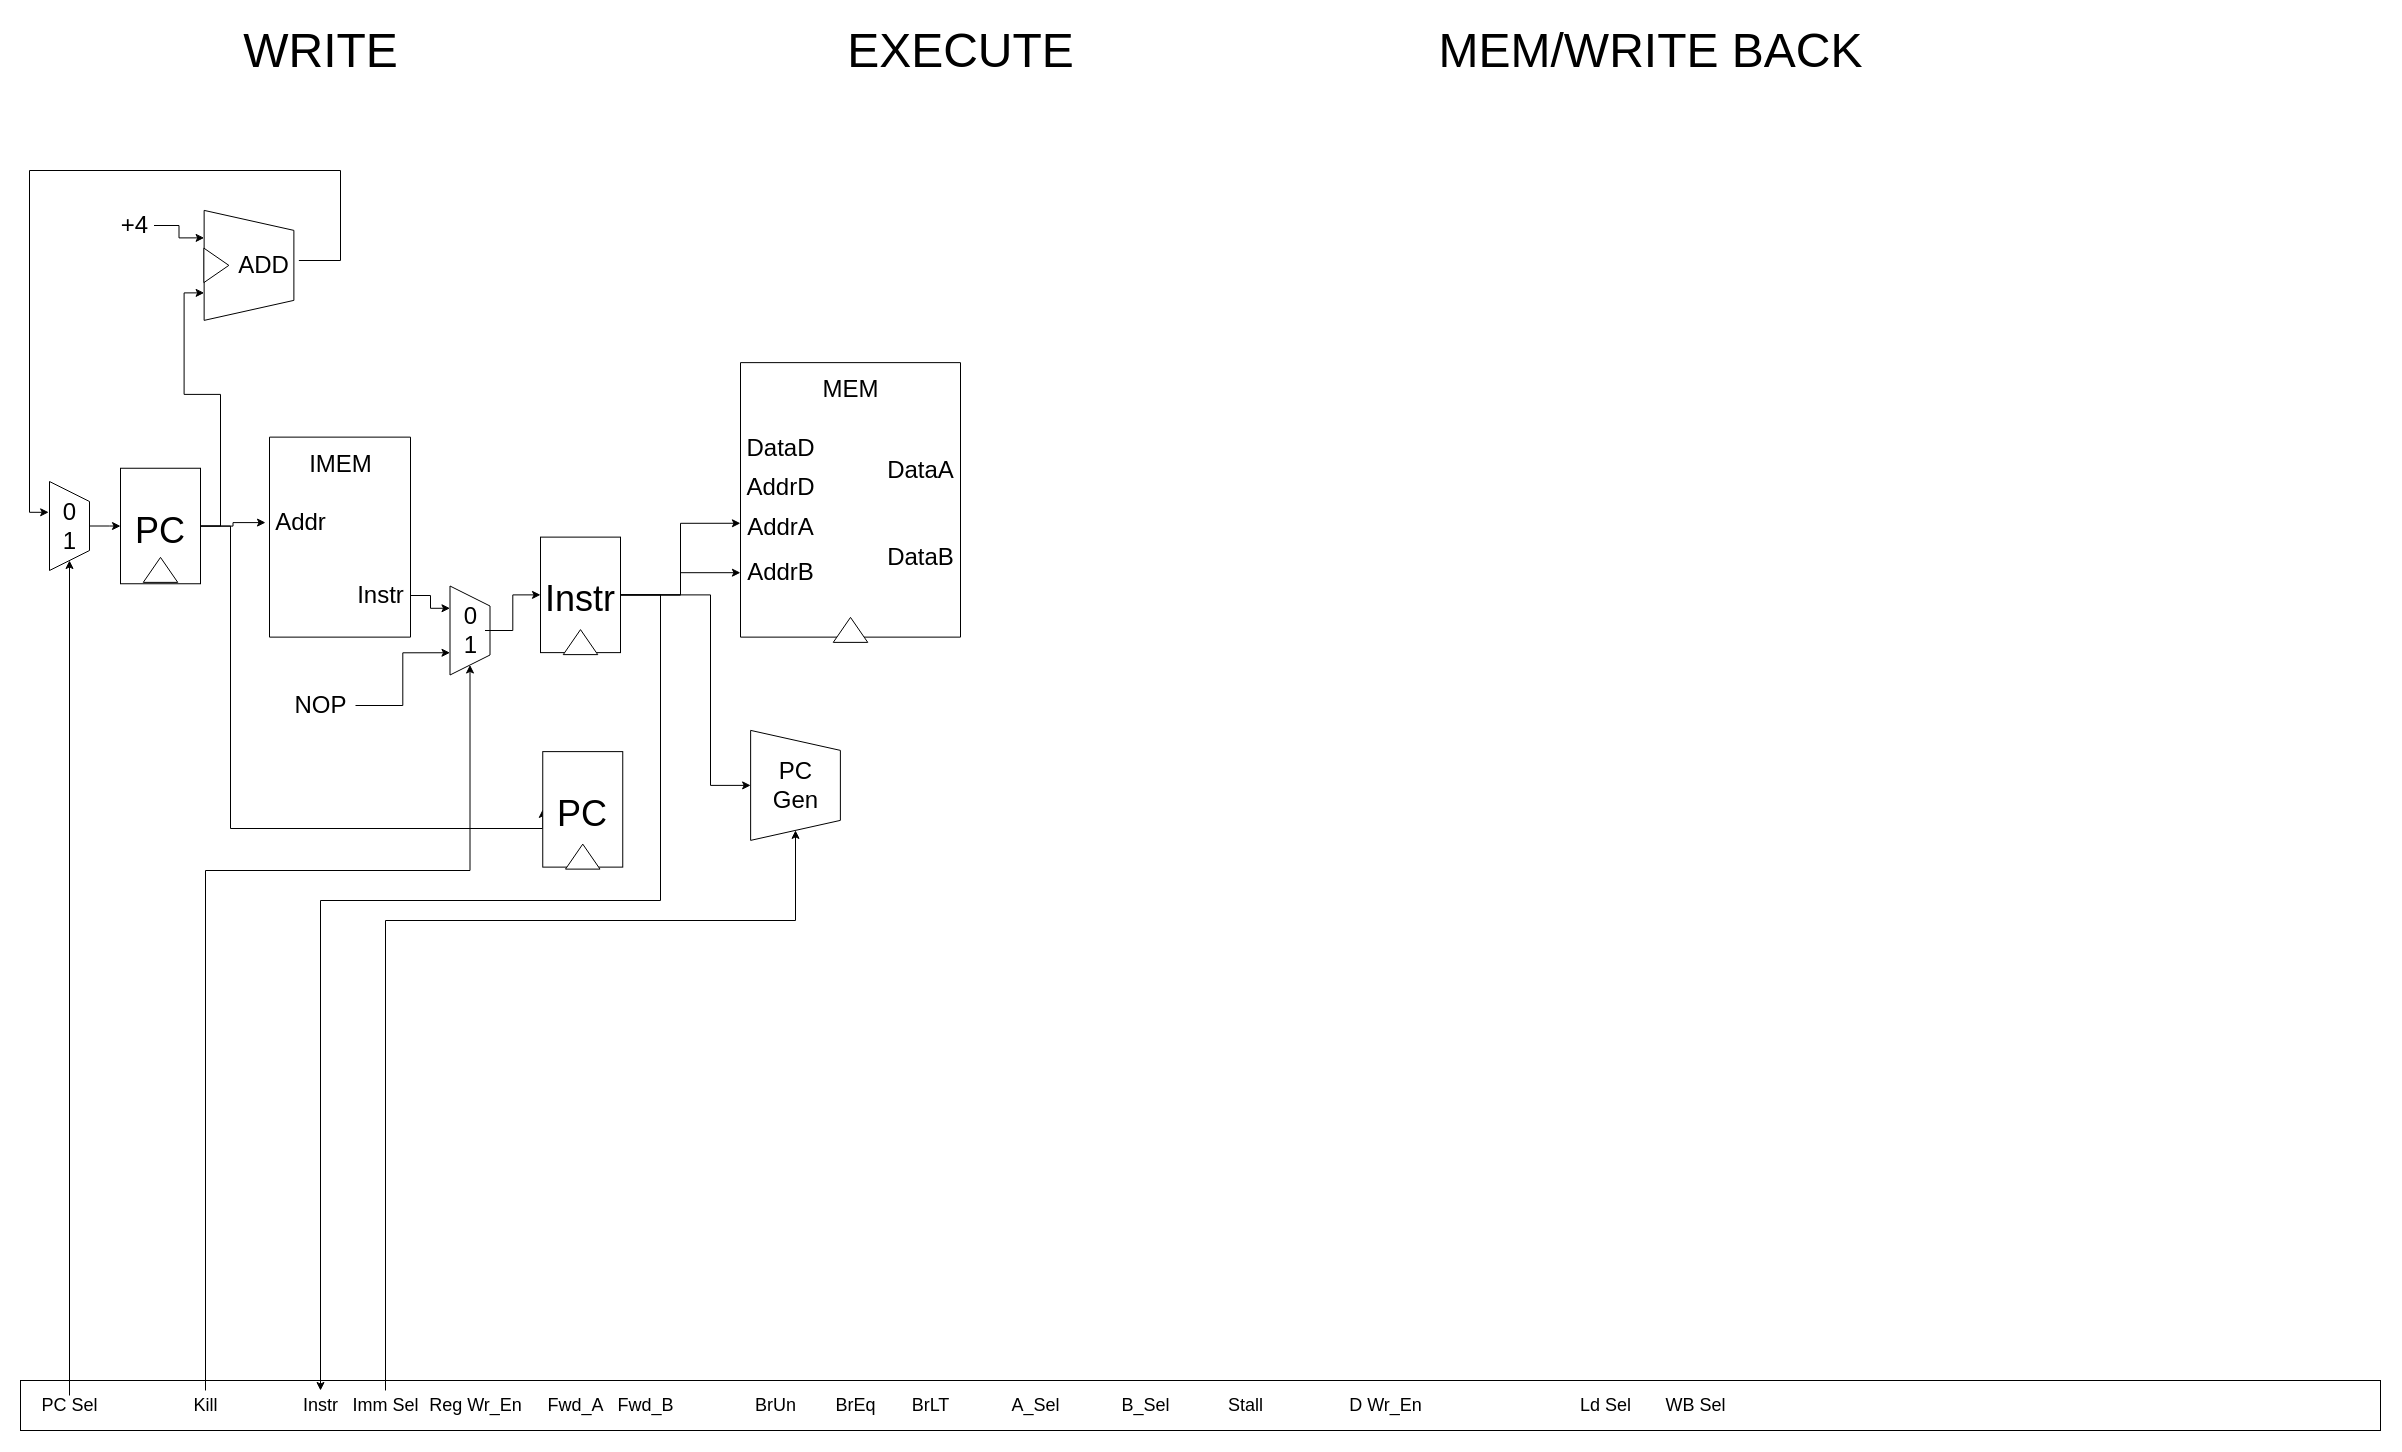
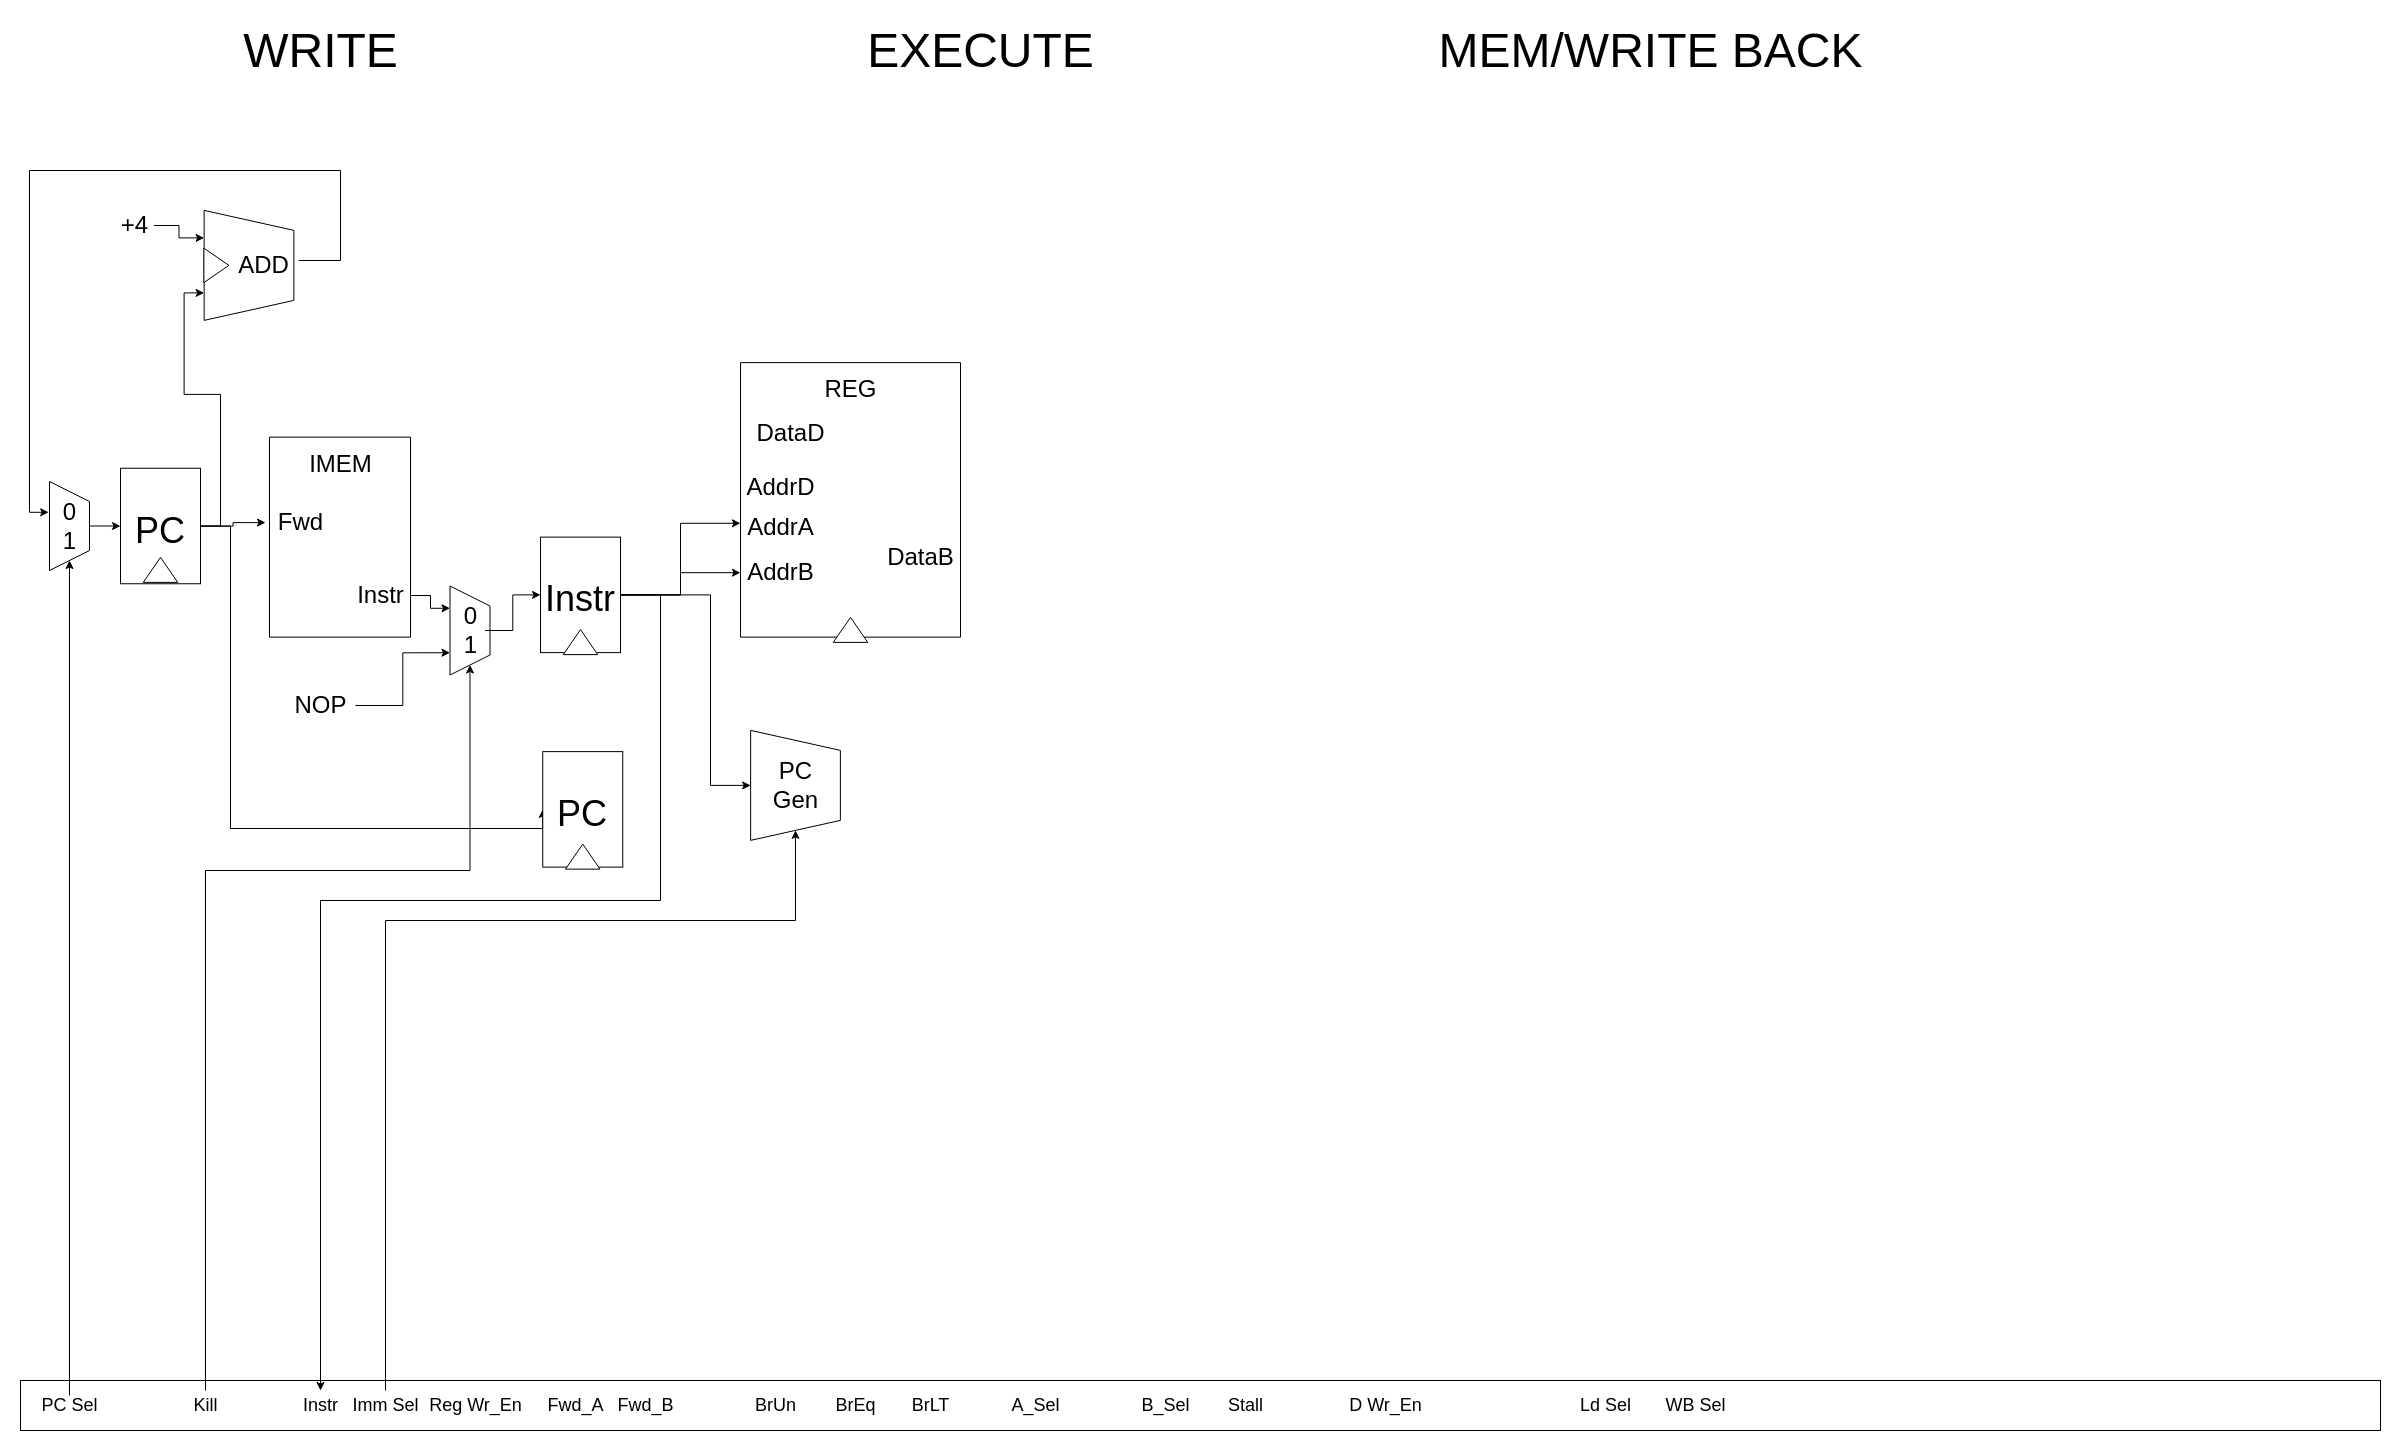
node "EXECUTE": moved (961, 51) -> (981, 51)
node "MEM": label "MEM" -> "REG"
node "DataD": moved (781, 448) -> (791, 433)
node "DataA": removed
node "Addr": label "Addr" -> "Fwd"
node "B_Sel": moved (1146, 1406) -> (1166, 1406)
